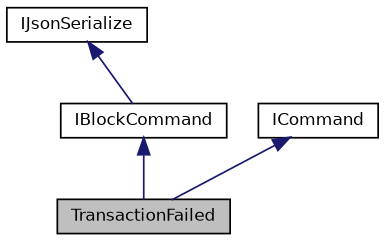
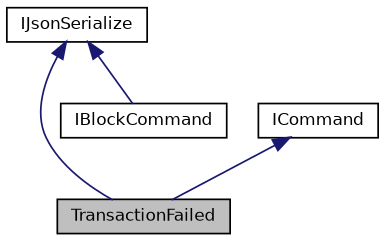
edge "TransactionFailed" -> "IBlockCommand": now "TransactionFailed" -> "IJsonSerialize"
